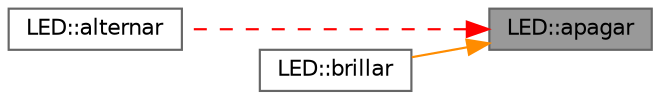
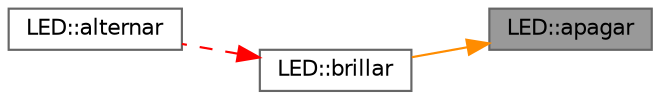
edge "LED::alternar" -> "LED::apagar": now "LED::alternar" -> "LED::brillar"
